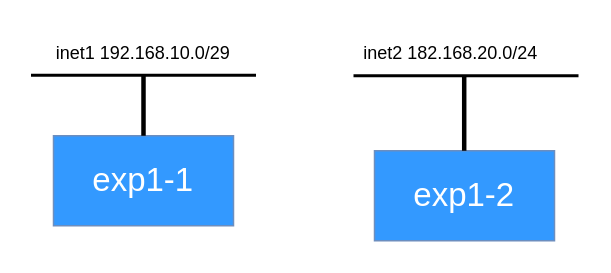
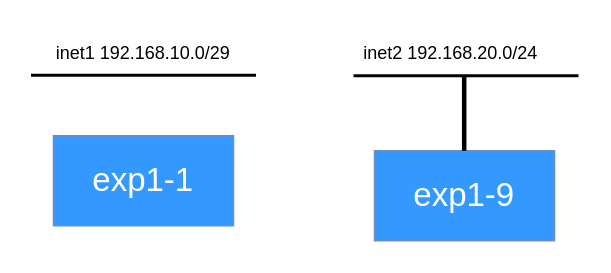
node "inet2 182.168.20.0/24": label "inet2 182.168.20.0/24" -> "inet2 192.168.20.0/24"
edge "inet1 192.168.10.0/29" -- "exp1-1": removed
node "exp1-2": label "exp1-2" -> "exp1-9"
